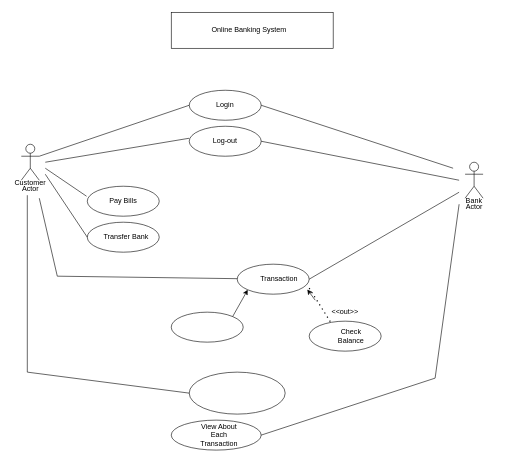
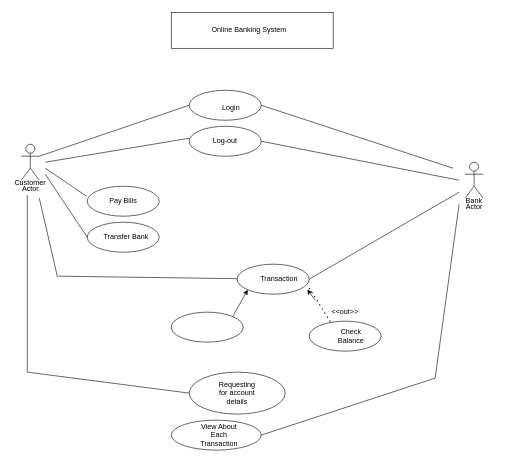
node "Login": moved (225, 105) -> (231, 108)
node "Requesting for account details": added
